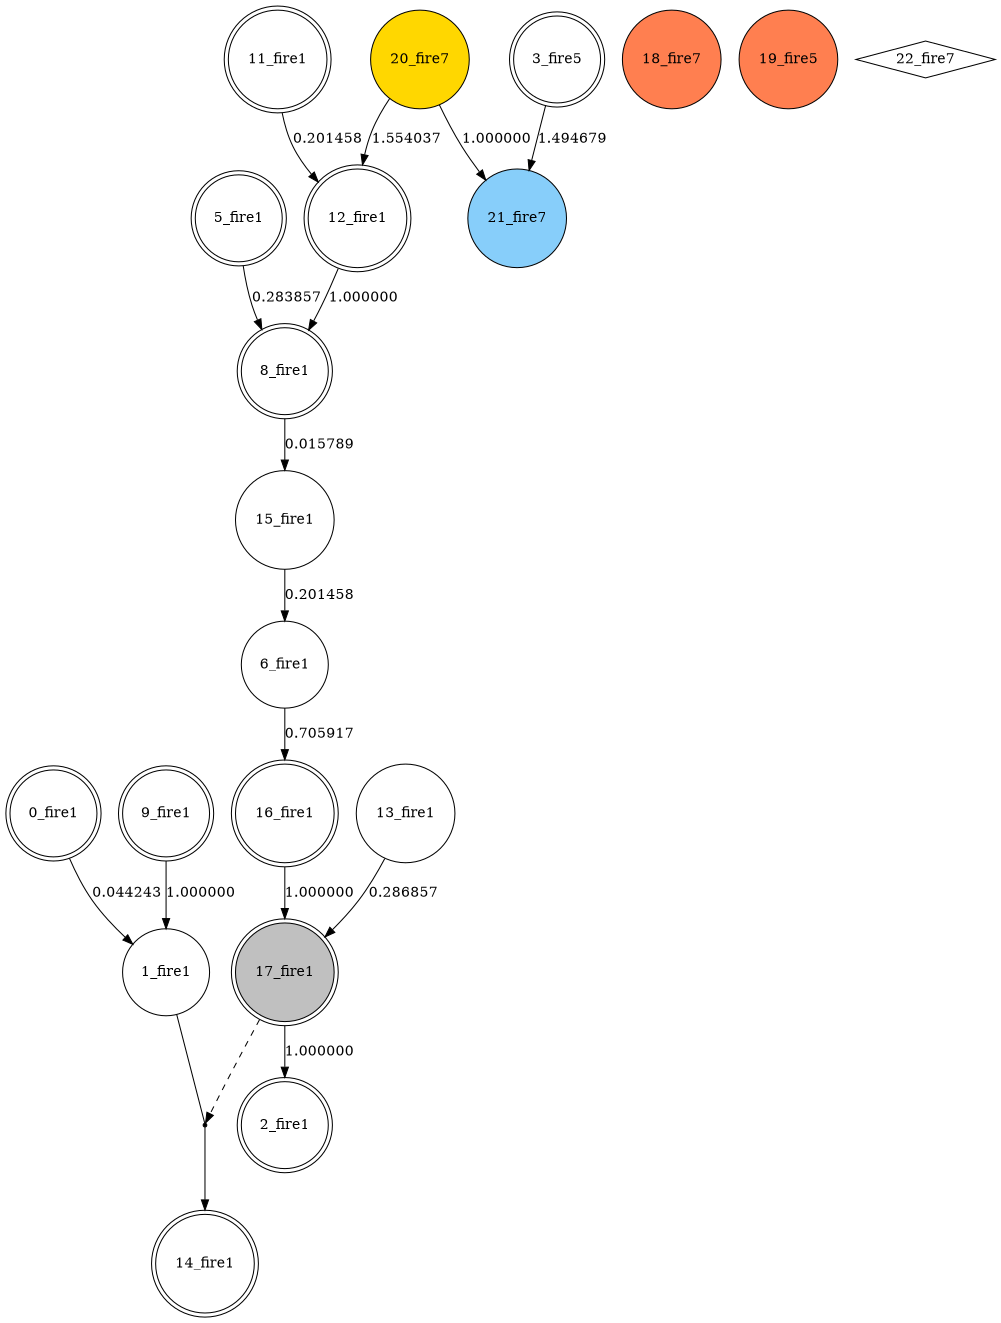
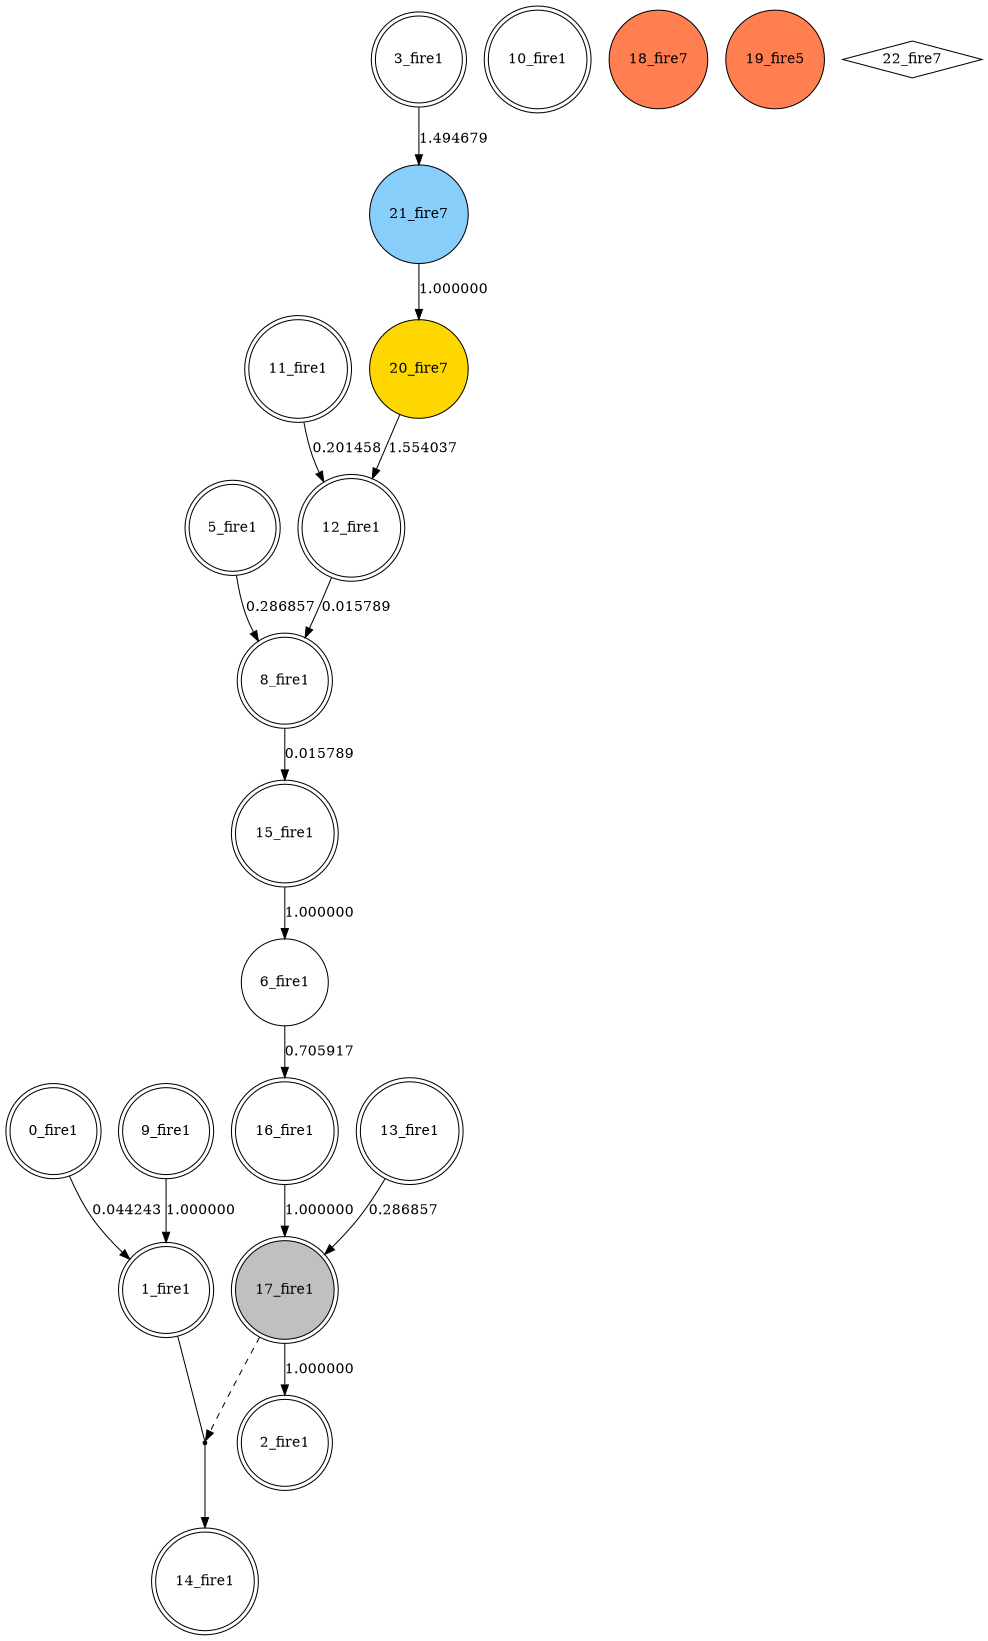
node "10_fire1": added
node "3_fire5": label "3_fire5" -> "3_fire1"
edge "20_fire7" -> "21_fire7": reversed
edge "5_fire1" -> "8_fire1": label "0.283857" -> "0.286857"
edge "12_fire1" -> "8_fire1": label "1.000000" -> "0.015789"
node "15_fire1": shape circle -> doublecircle
edge "15_fire1" -> "6_fire1": label "0.201458" -> "1.000000"
node "13_fire1": shape circle -> doublecircle
node "1_fire1": shape circle -> doublecircle
